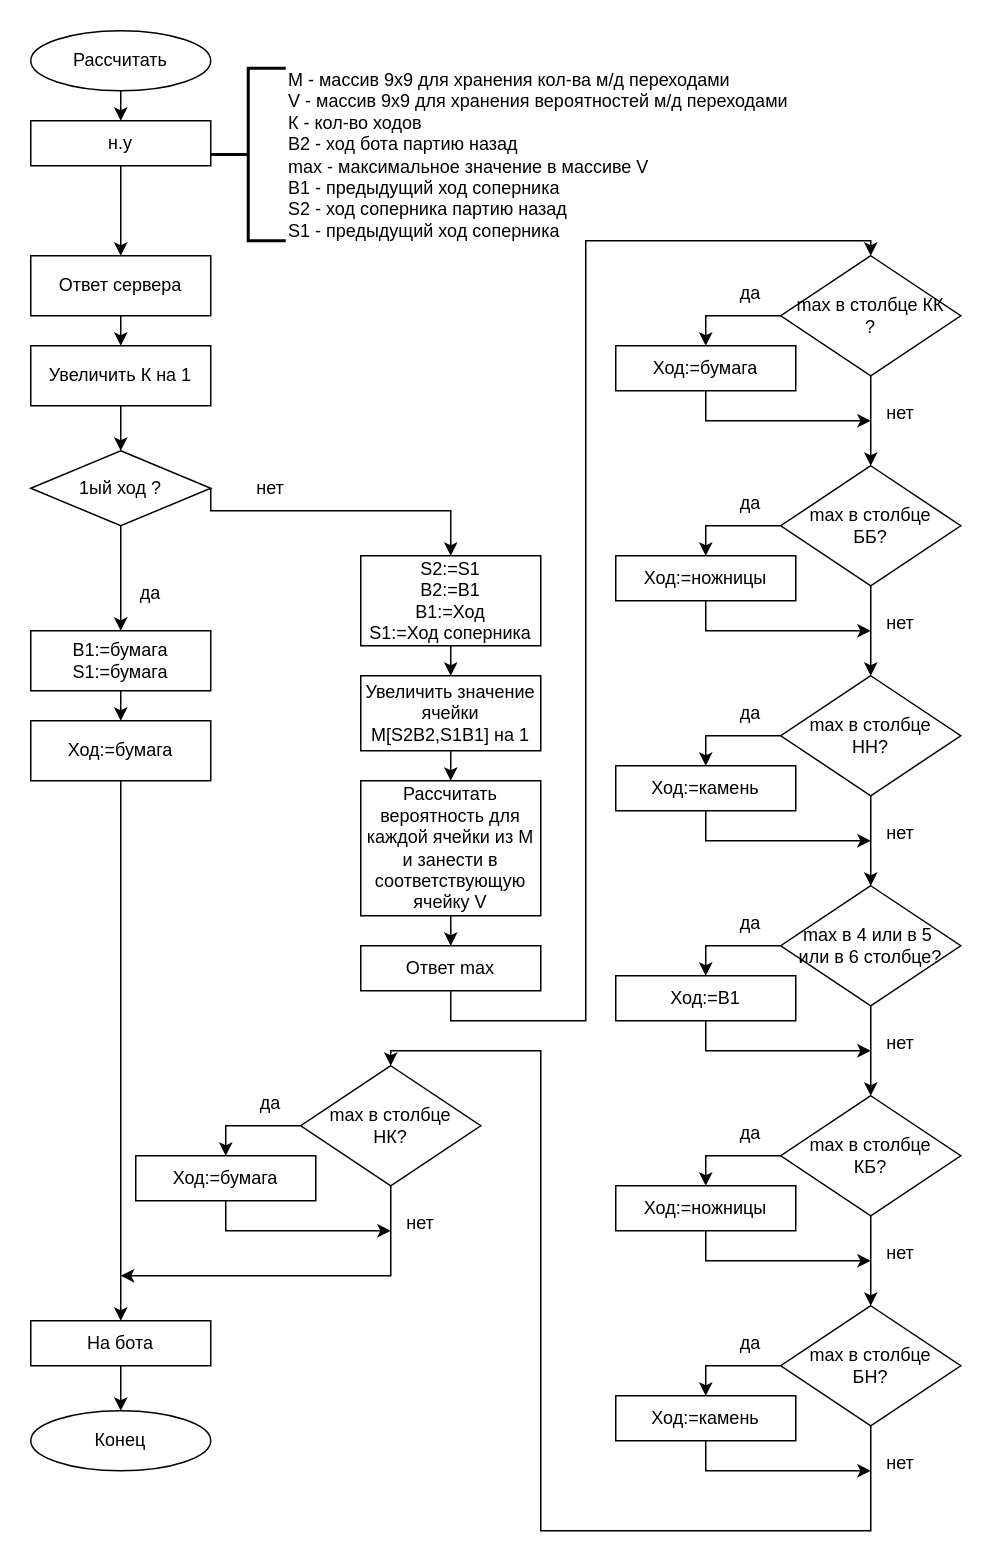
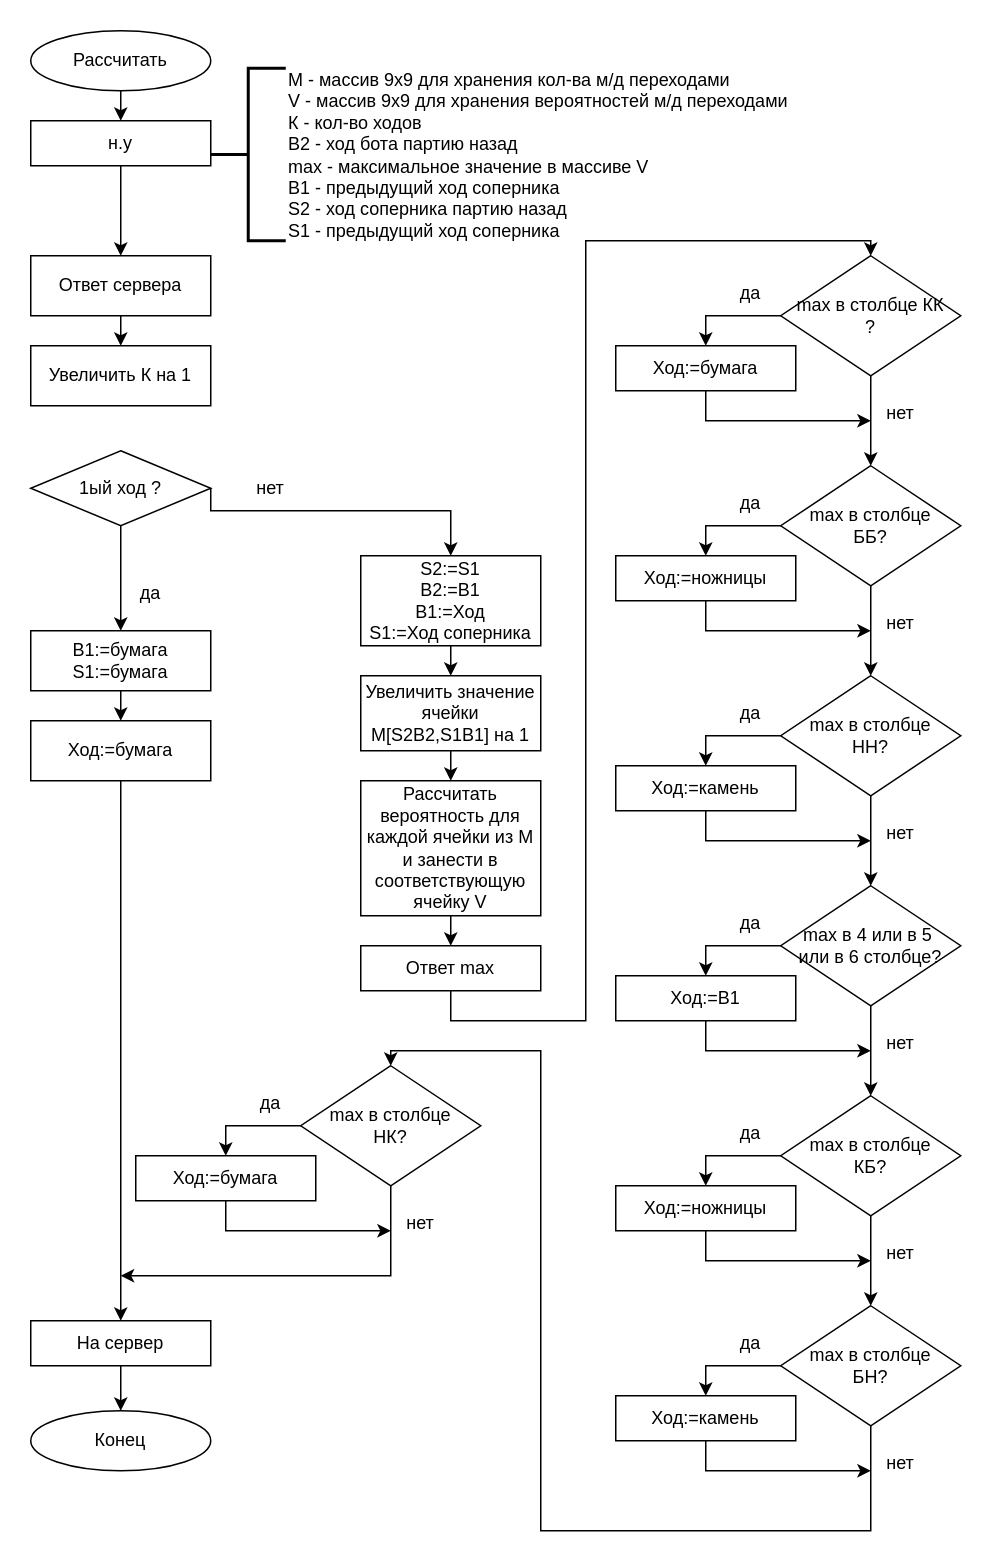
edge "Увеличить К на 1" -> "1ый ход ?": removed
node "На бота": label "На бота" -> "На сервер"
